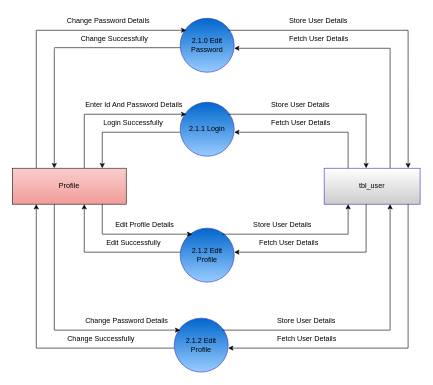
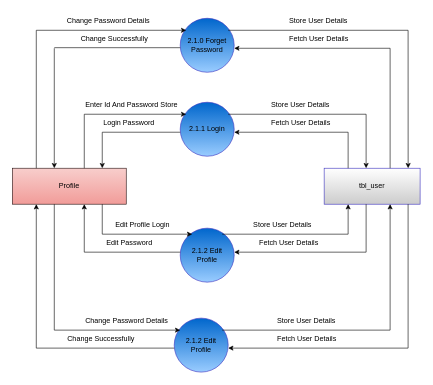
node "2.1.0 Edit Password": label "2.1.0 Edit Password" -> "2.1.0 Forget Password"
node "Enter Id And Password Details": label "Enter Id And Password Details" -> "Enter Id And Password Store"
node "Login Successfully": label "Login Successfully" -> "Login Password"
node "Edit Profile Details": label "Edit Profile Details" -> "Edit Profile Login"
node "Edit Successfully": label "Edit Successfully" -> "Edit Password"
